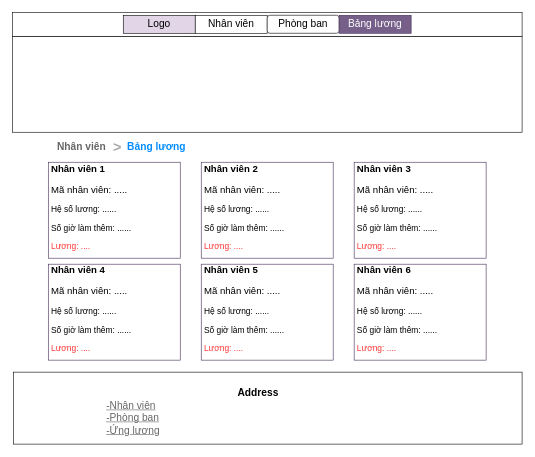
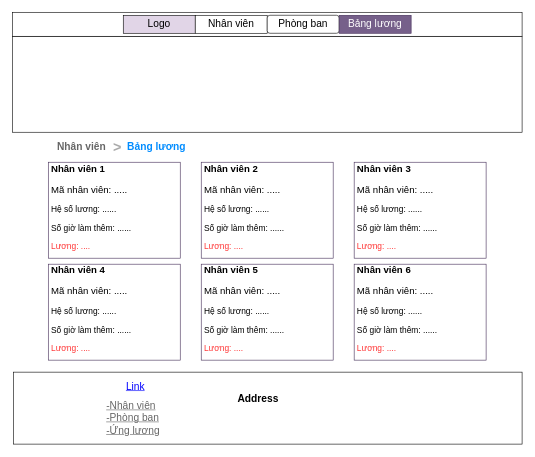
node "Link": added
node "Address": moved (258, 393) -> (258, 399)
